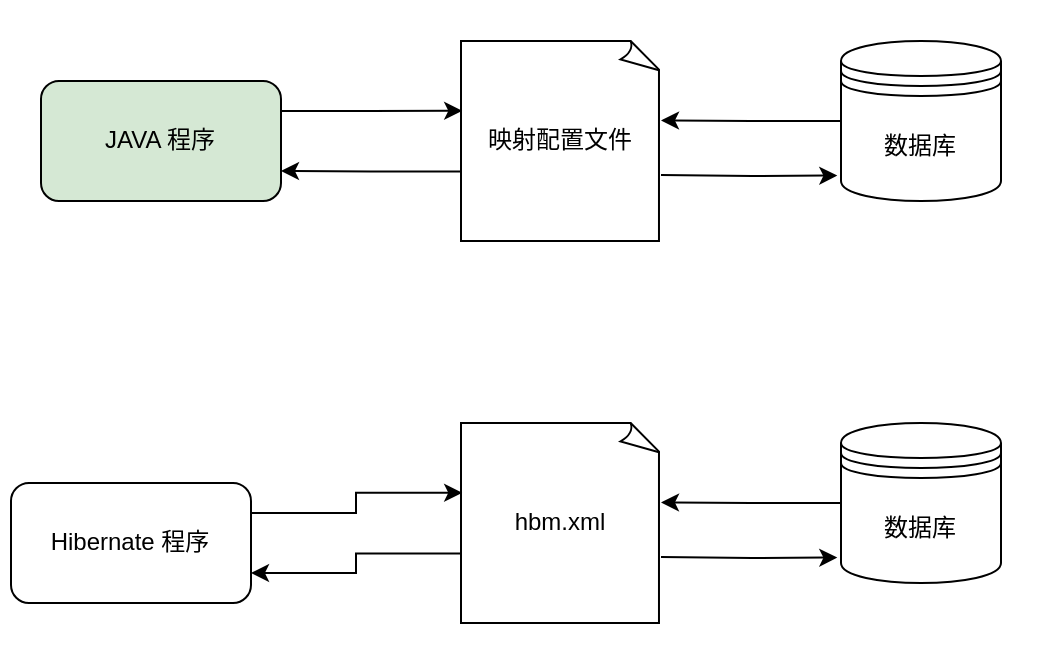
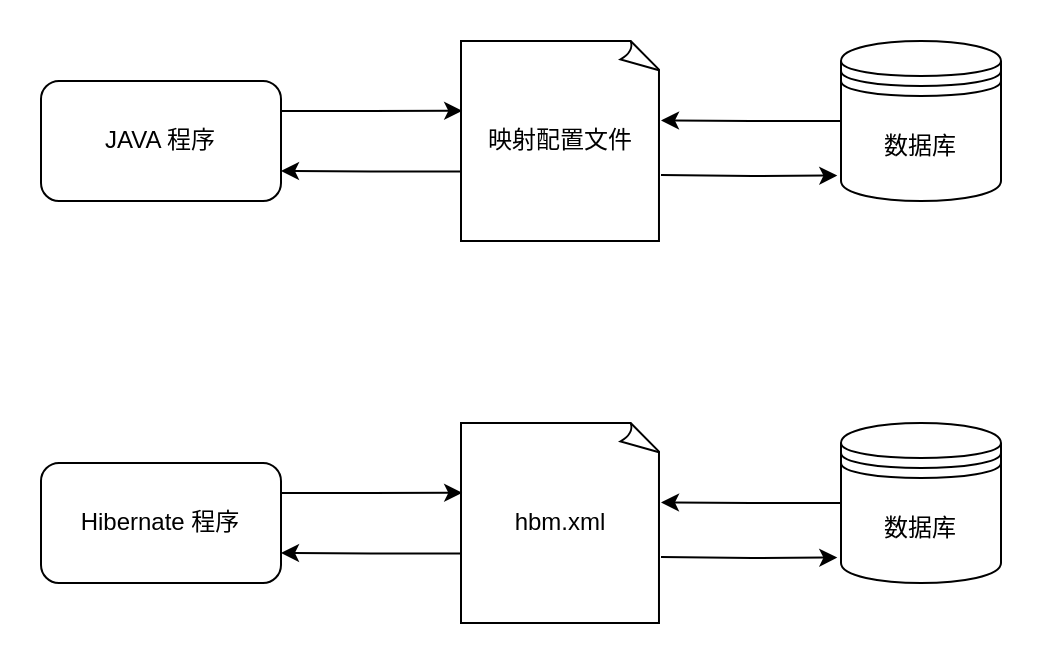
node "JAVA 程序": fillcolor #d5e8d4 -> #ffffff
node "Hibernate 程序": moved (131, 543) -> (161, 523)
